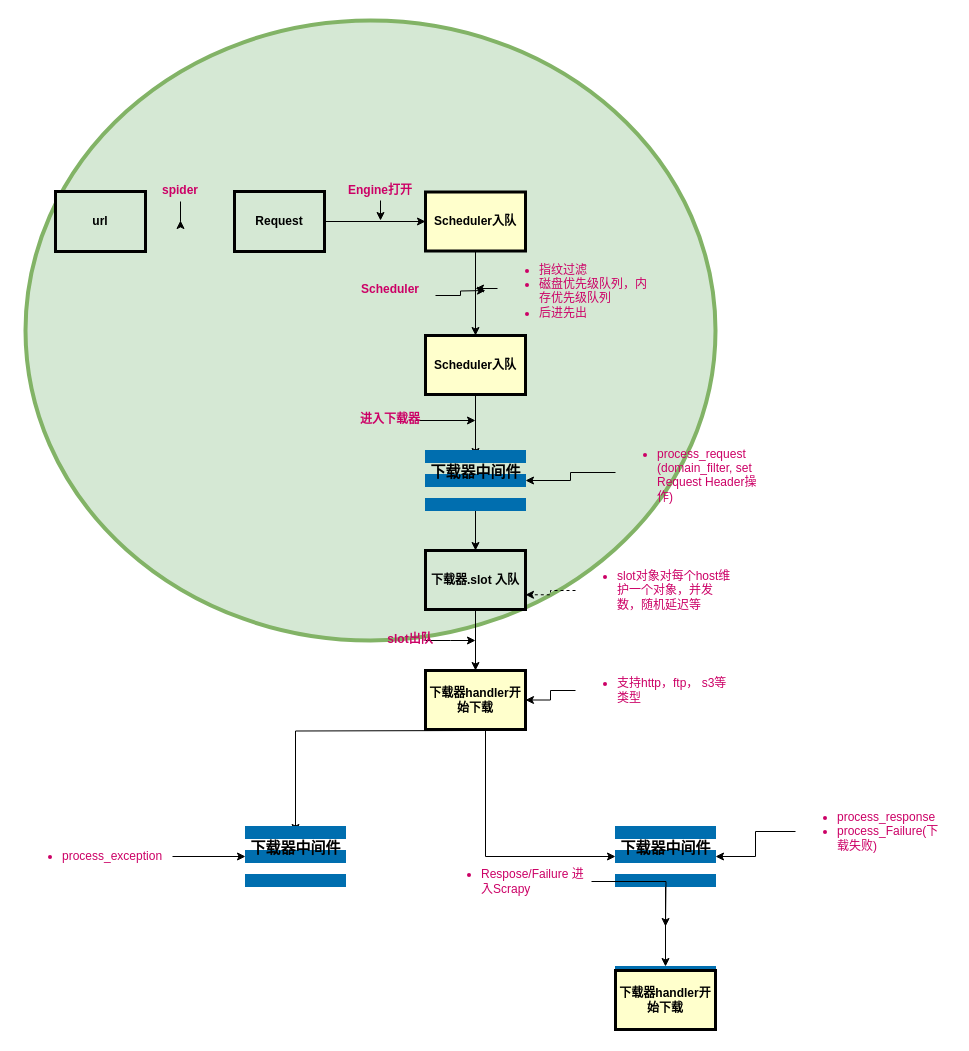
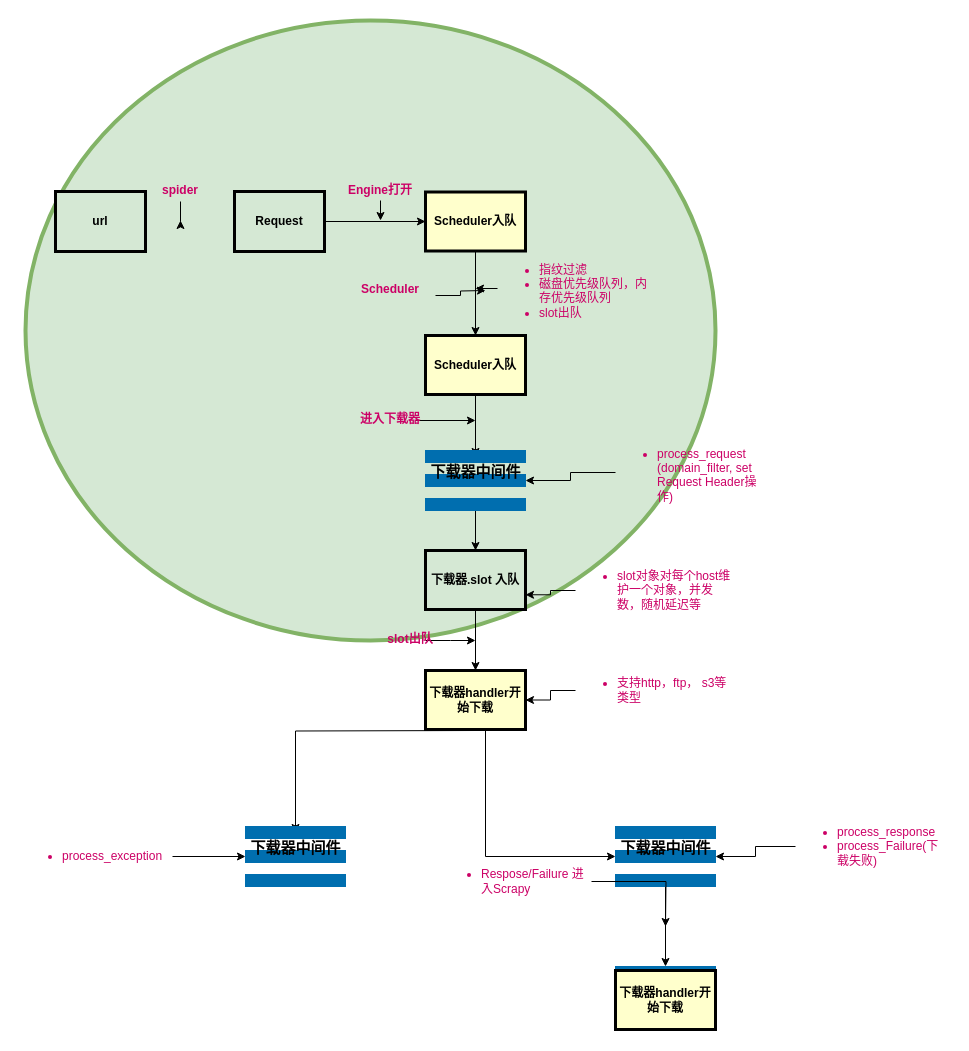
node "指纹过滤 磁盘优先级队列，内存优先级队列 后进先出": label "指纹过滤 磁盘优先级队列，内存优先级队列 后进先出" -> "指纹过滤 磁盘优先级队列，内存优先级队列 slot出队"
edge "slot对象对每个host维护一个对象，并发数，随机延迟等" -> "下载器.slot 入队": style dashed -> solid
node "process_response process_Failure(下载失败)": moved (872, 832) -> (872, 847)
